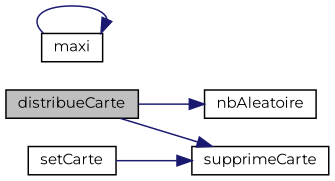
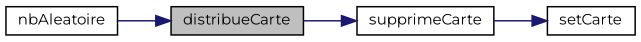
node "maxi": removed
edge "distribueCarte" -> "nbAleatoire": reversed
edge "setCarte" -> "supprimeCarte": reversed
